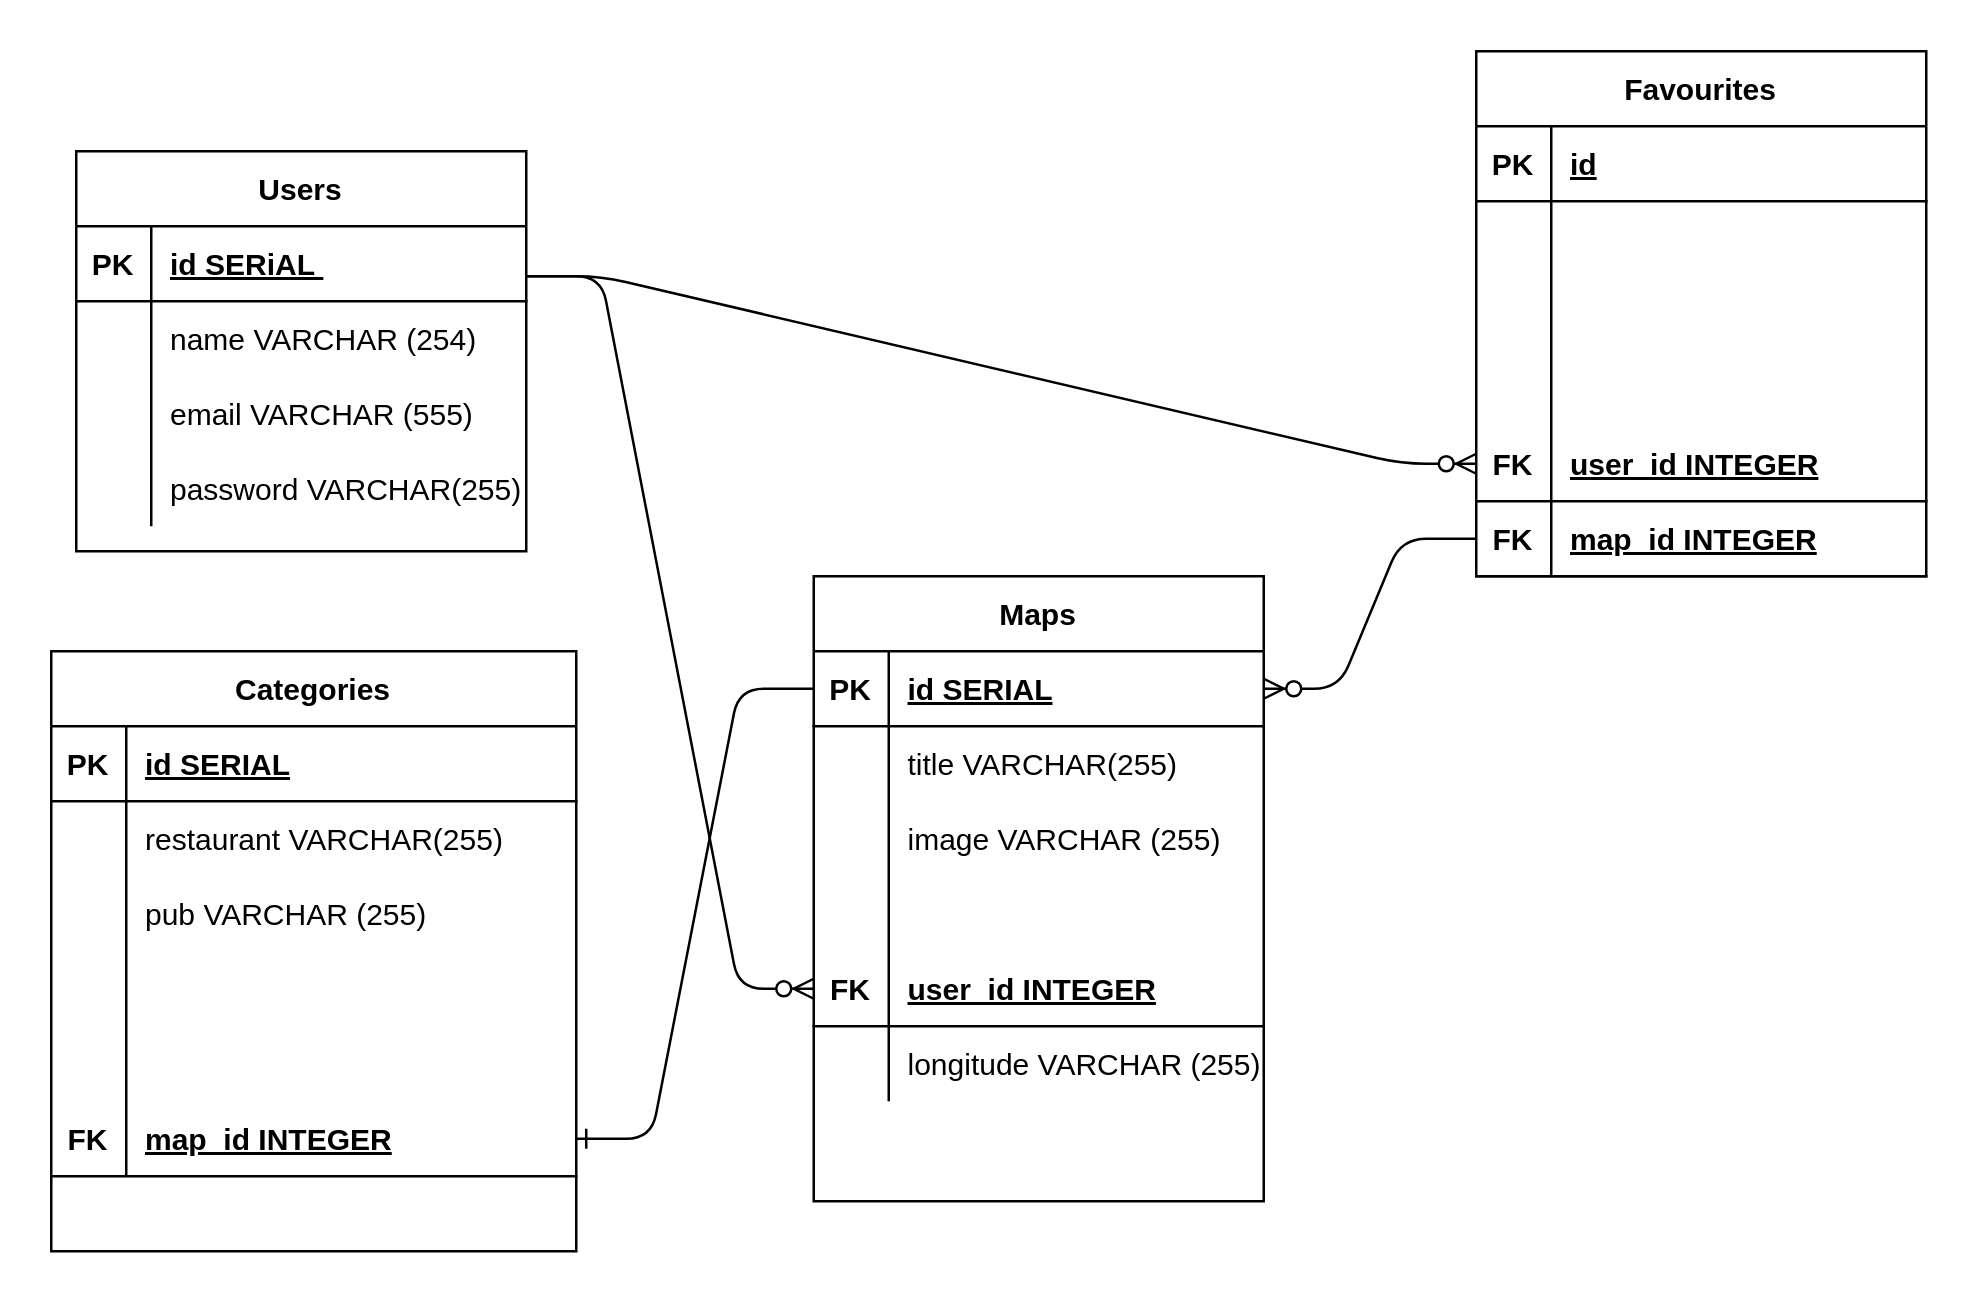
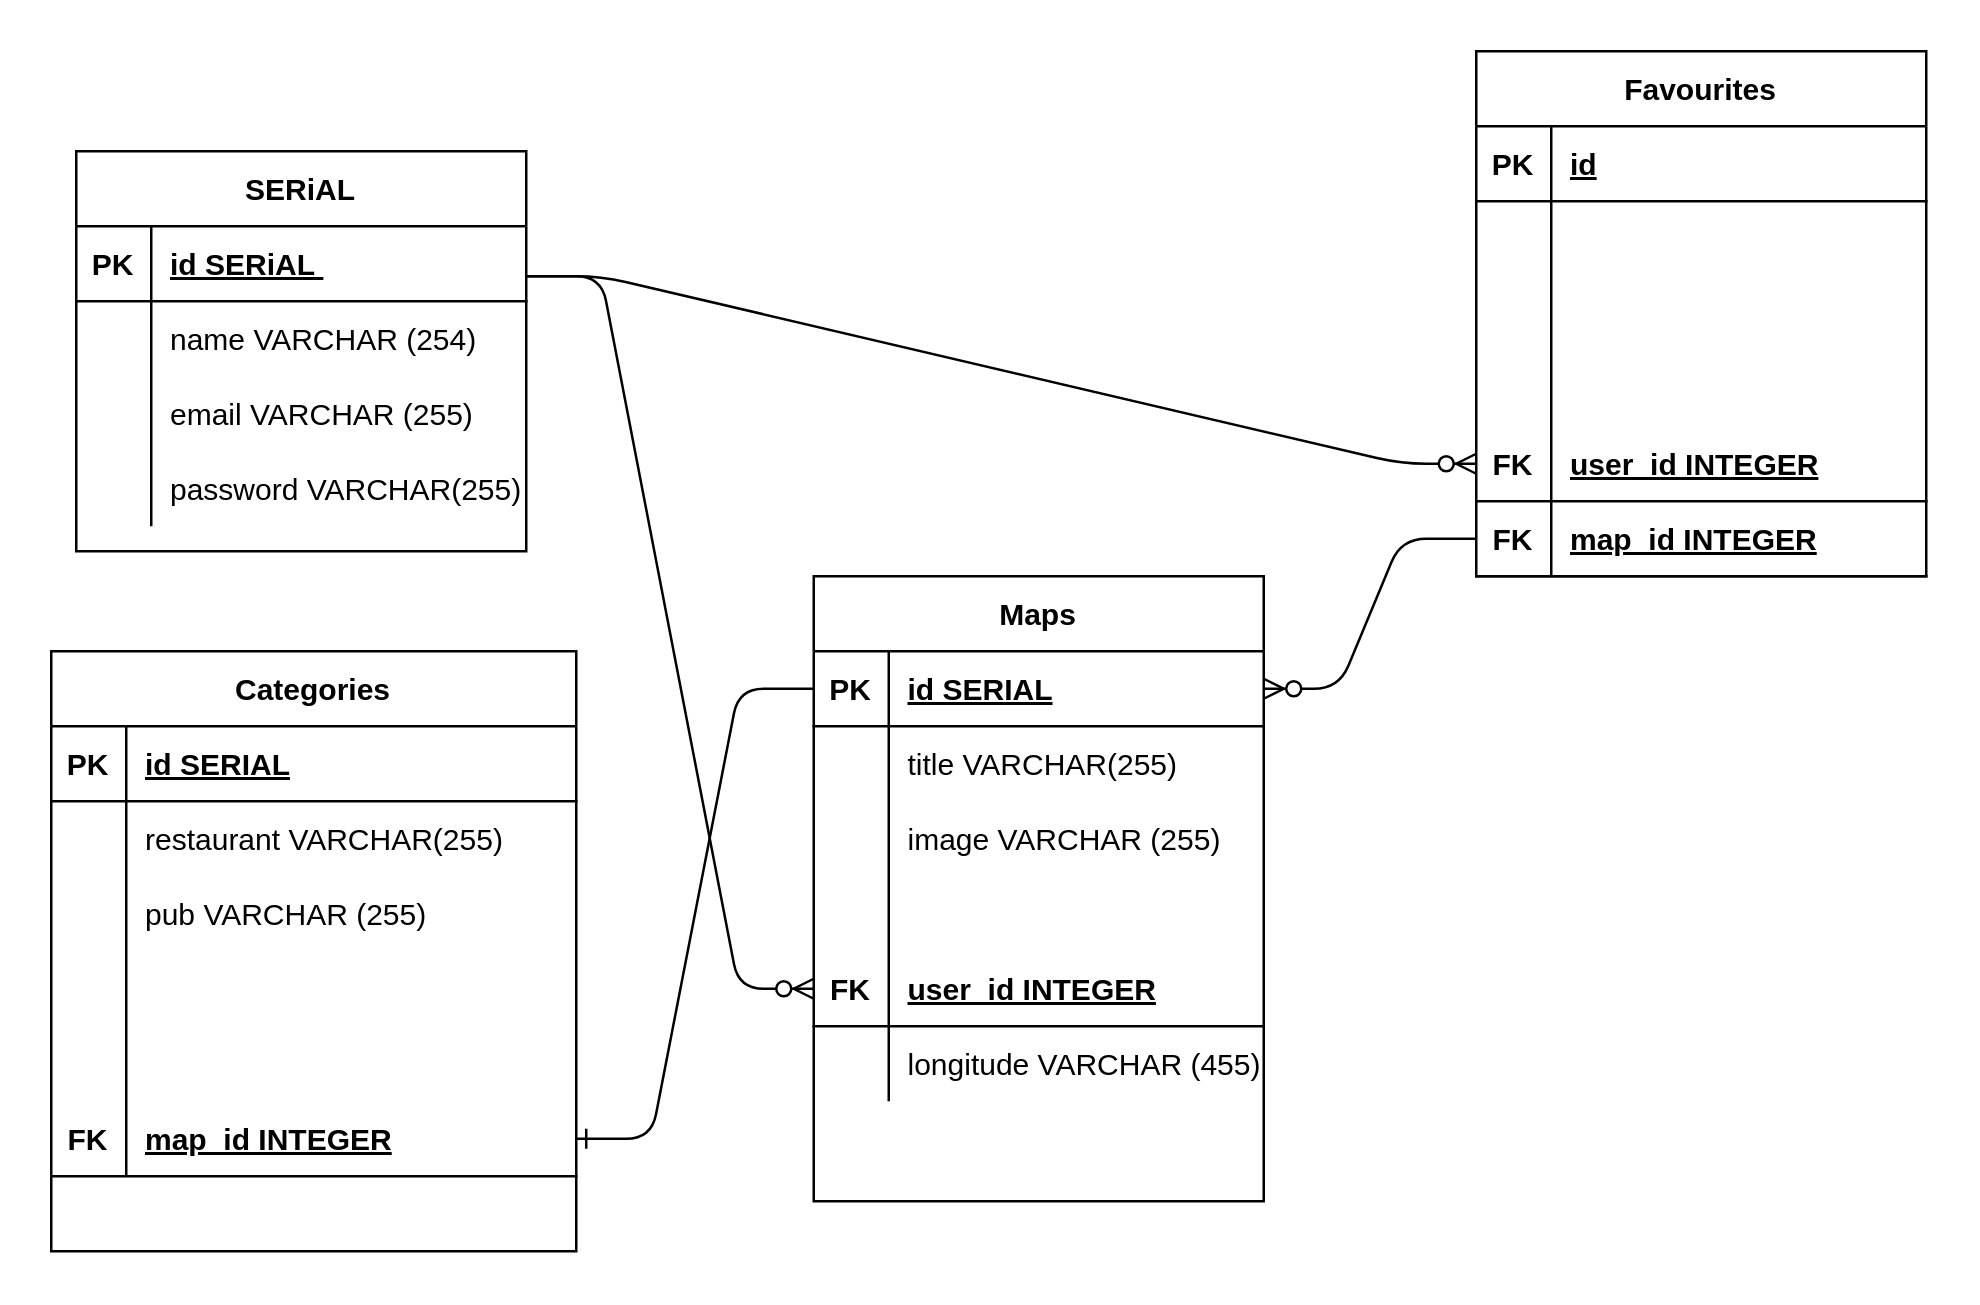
node "Users": label "Users" -> "SERiAL"
node "email VARCHAR (555)": label "email VARCHAR (555)" -> "email VARCHAR (255)"
node "longitude VARCHAR (255)": label "longitude VARCHAR (255)" -> "longitude VARCHAR (455)"
